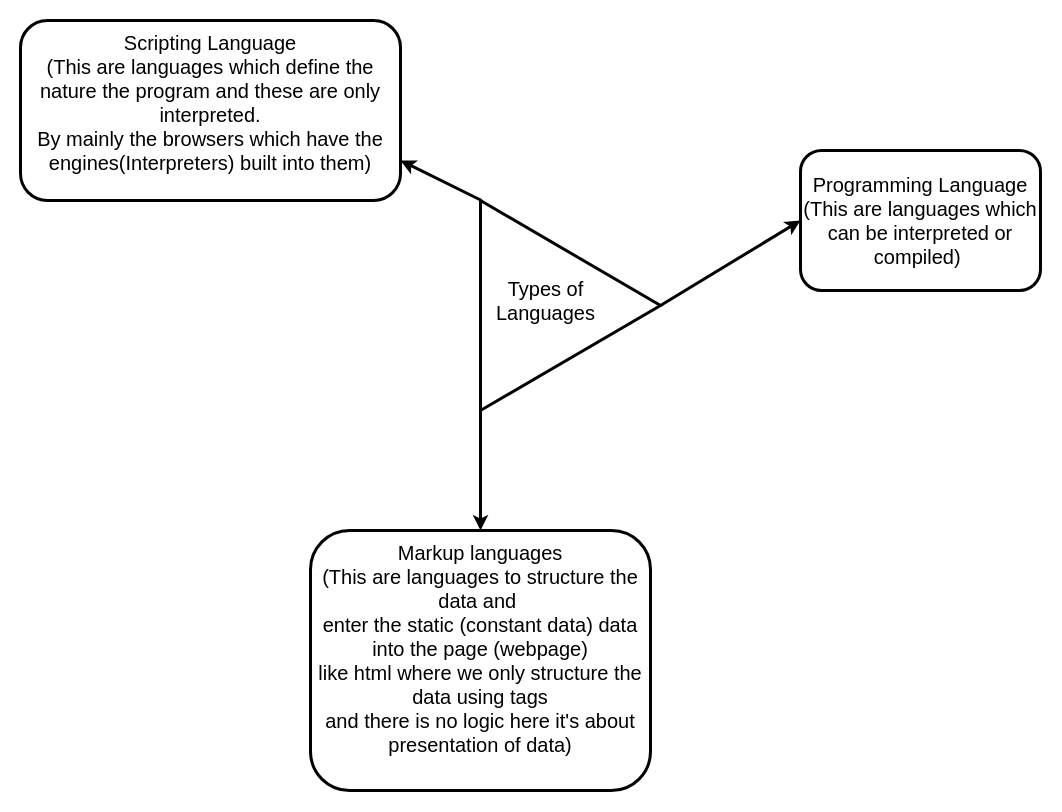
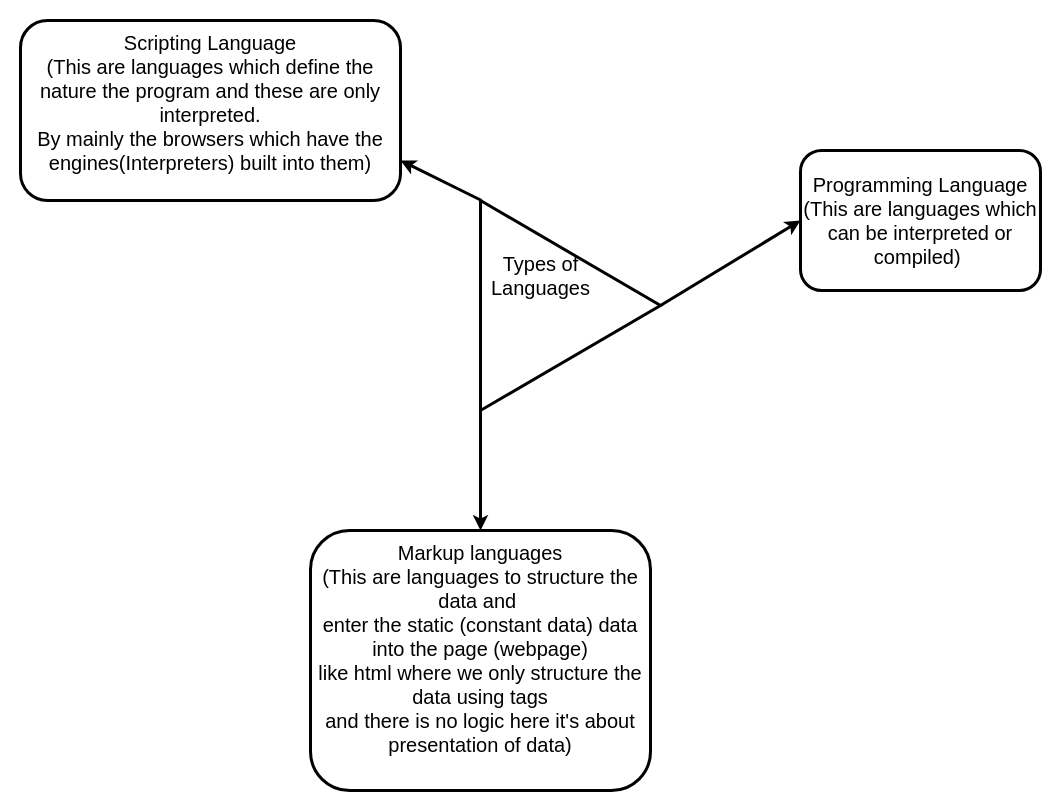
node "Types of Languages": moved (546, 301) -> (541, 276)
